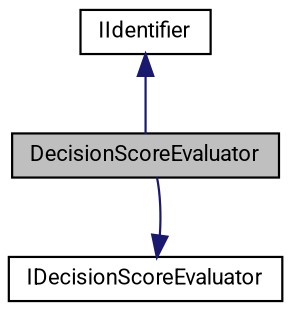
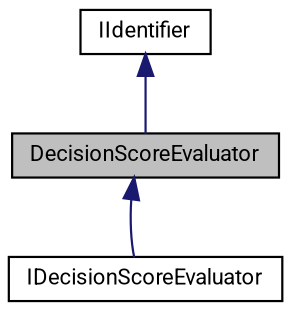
edge "DecisionScoreEvaluator" -> "IDecisionScoreEvaluator": reversed
